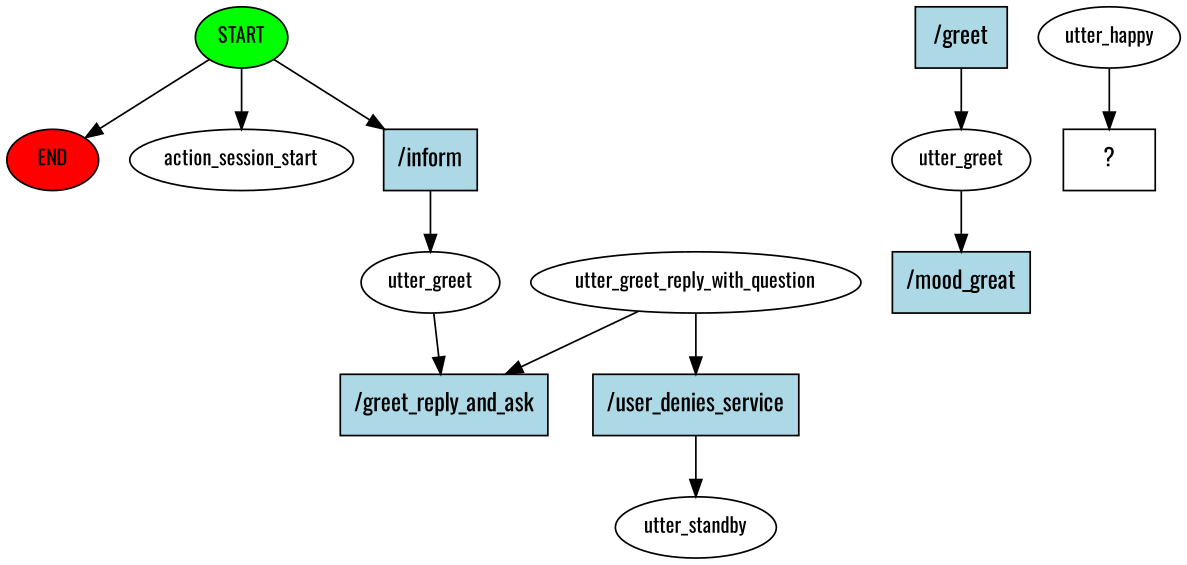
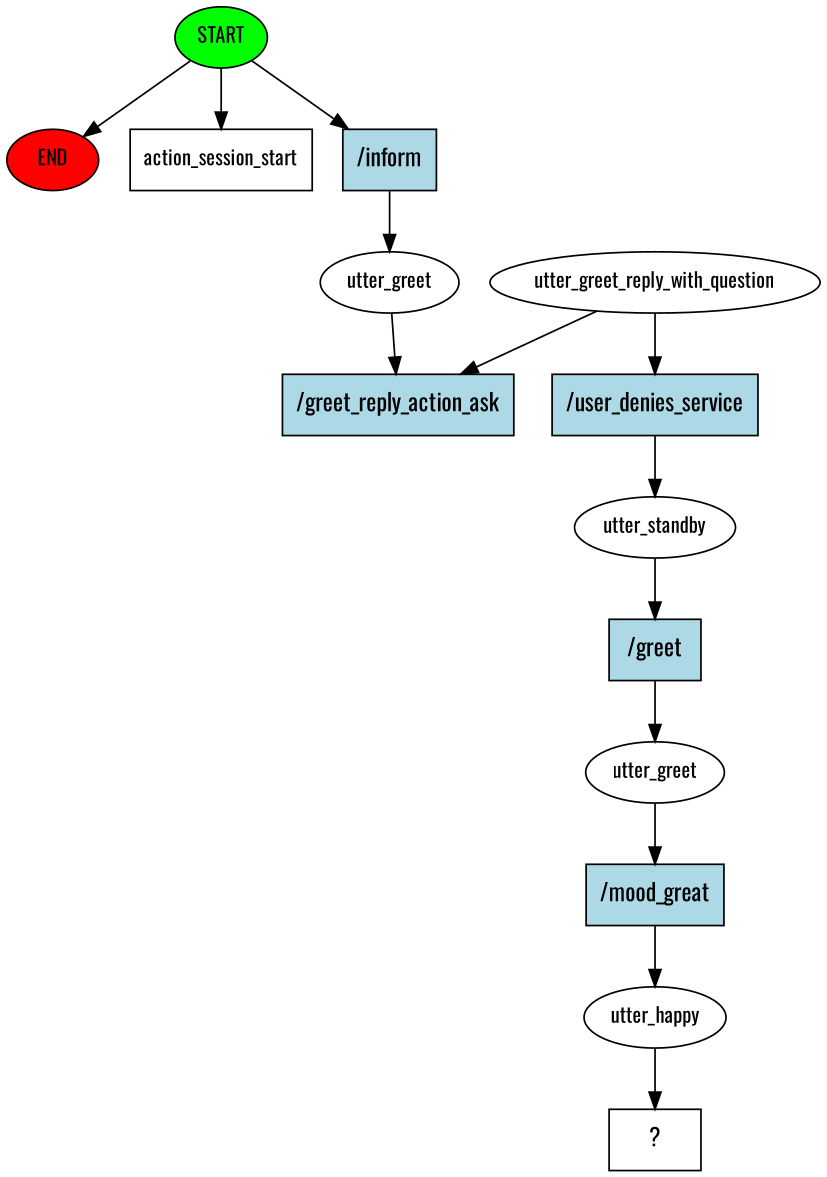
node "action_session_start": shape ellipse -> box
node "/greet_reply_and_ask": label "/greet_reply_and_ask" -> "/greet_reply_action_ask"
edge "utter_standby" -> "/greet": added
edge "/mood_great" -> "utter_happy": added
